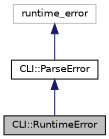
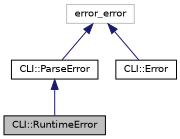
node "runtime_error": label "runtime_error" -> "error_error"
node "CLI::Error": added
